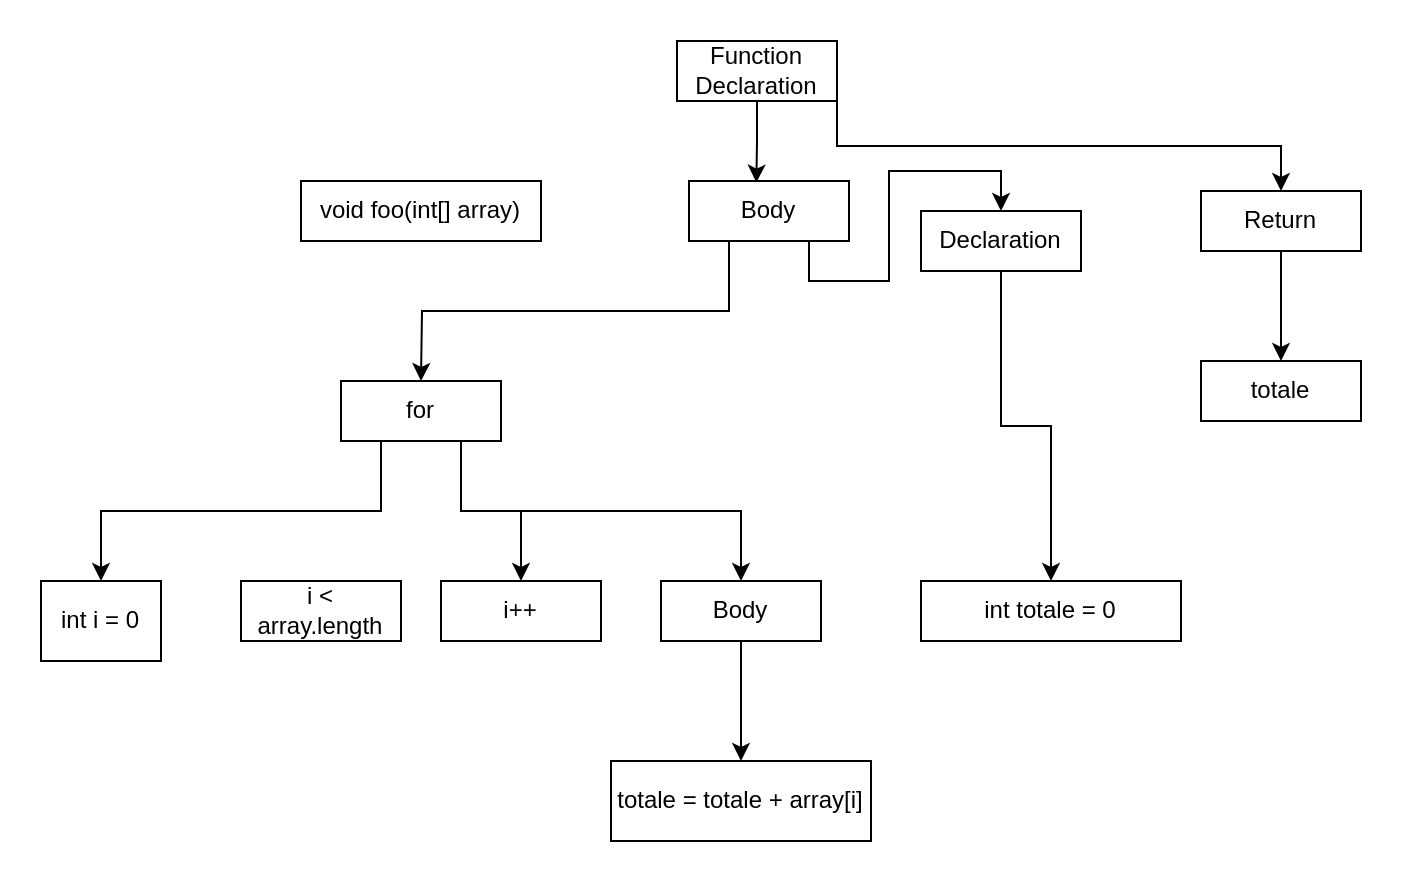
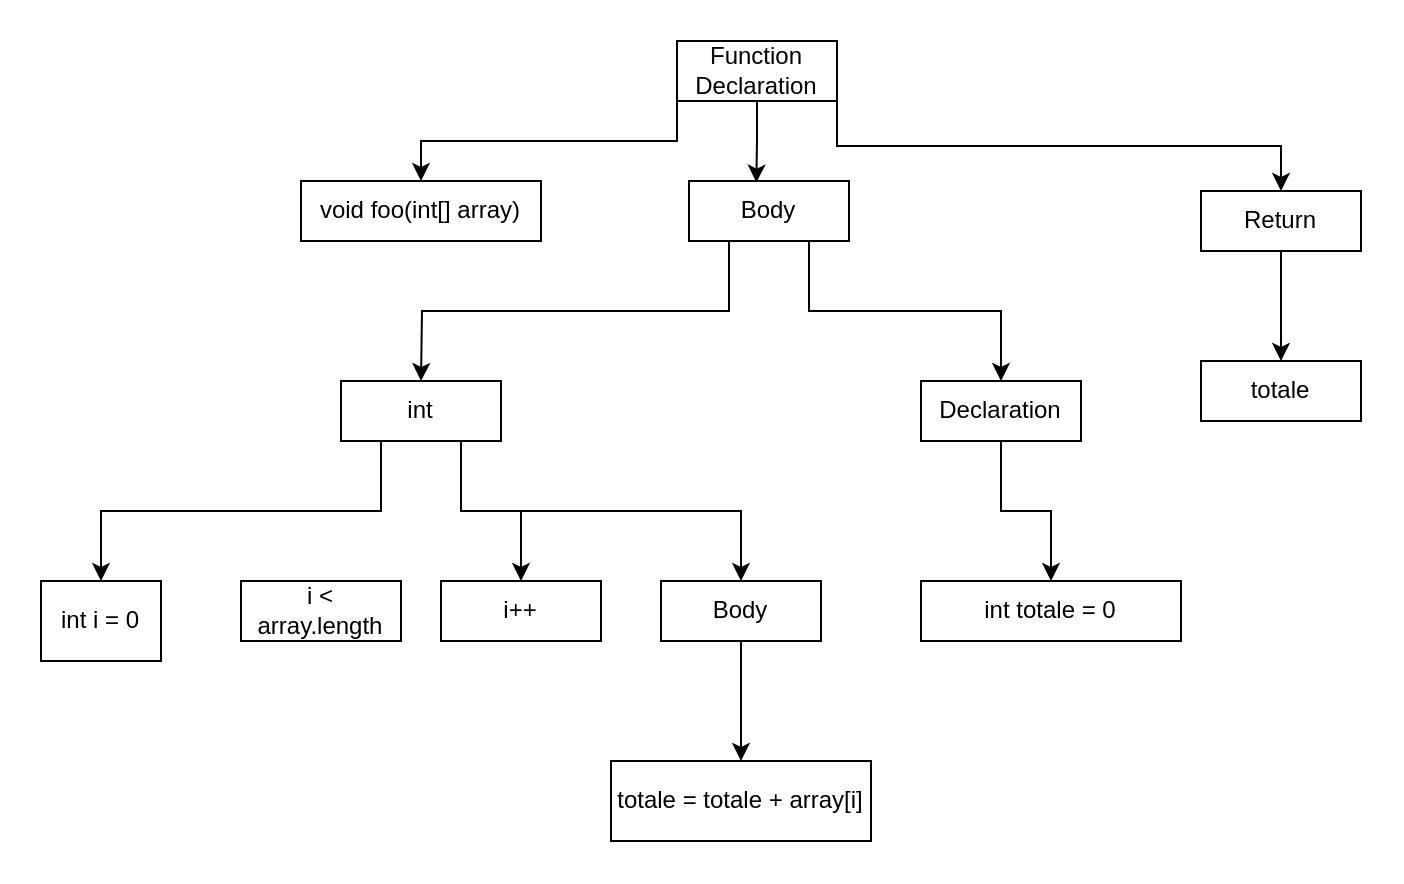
edge "Function Declaration" -> "void foo(int[] array)": added
node "Declaration": moved (1001, 241) -> (1001, 411)
node "for": label "for" -> "int"
